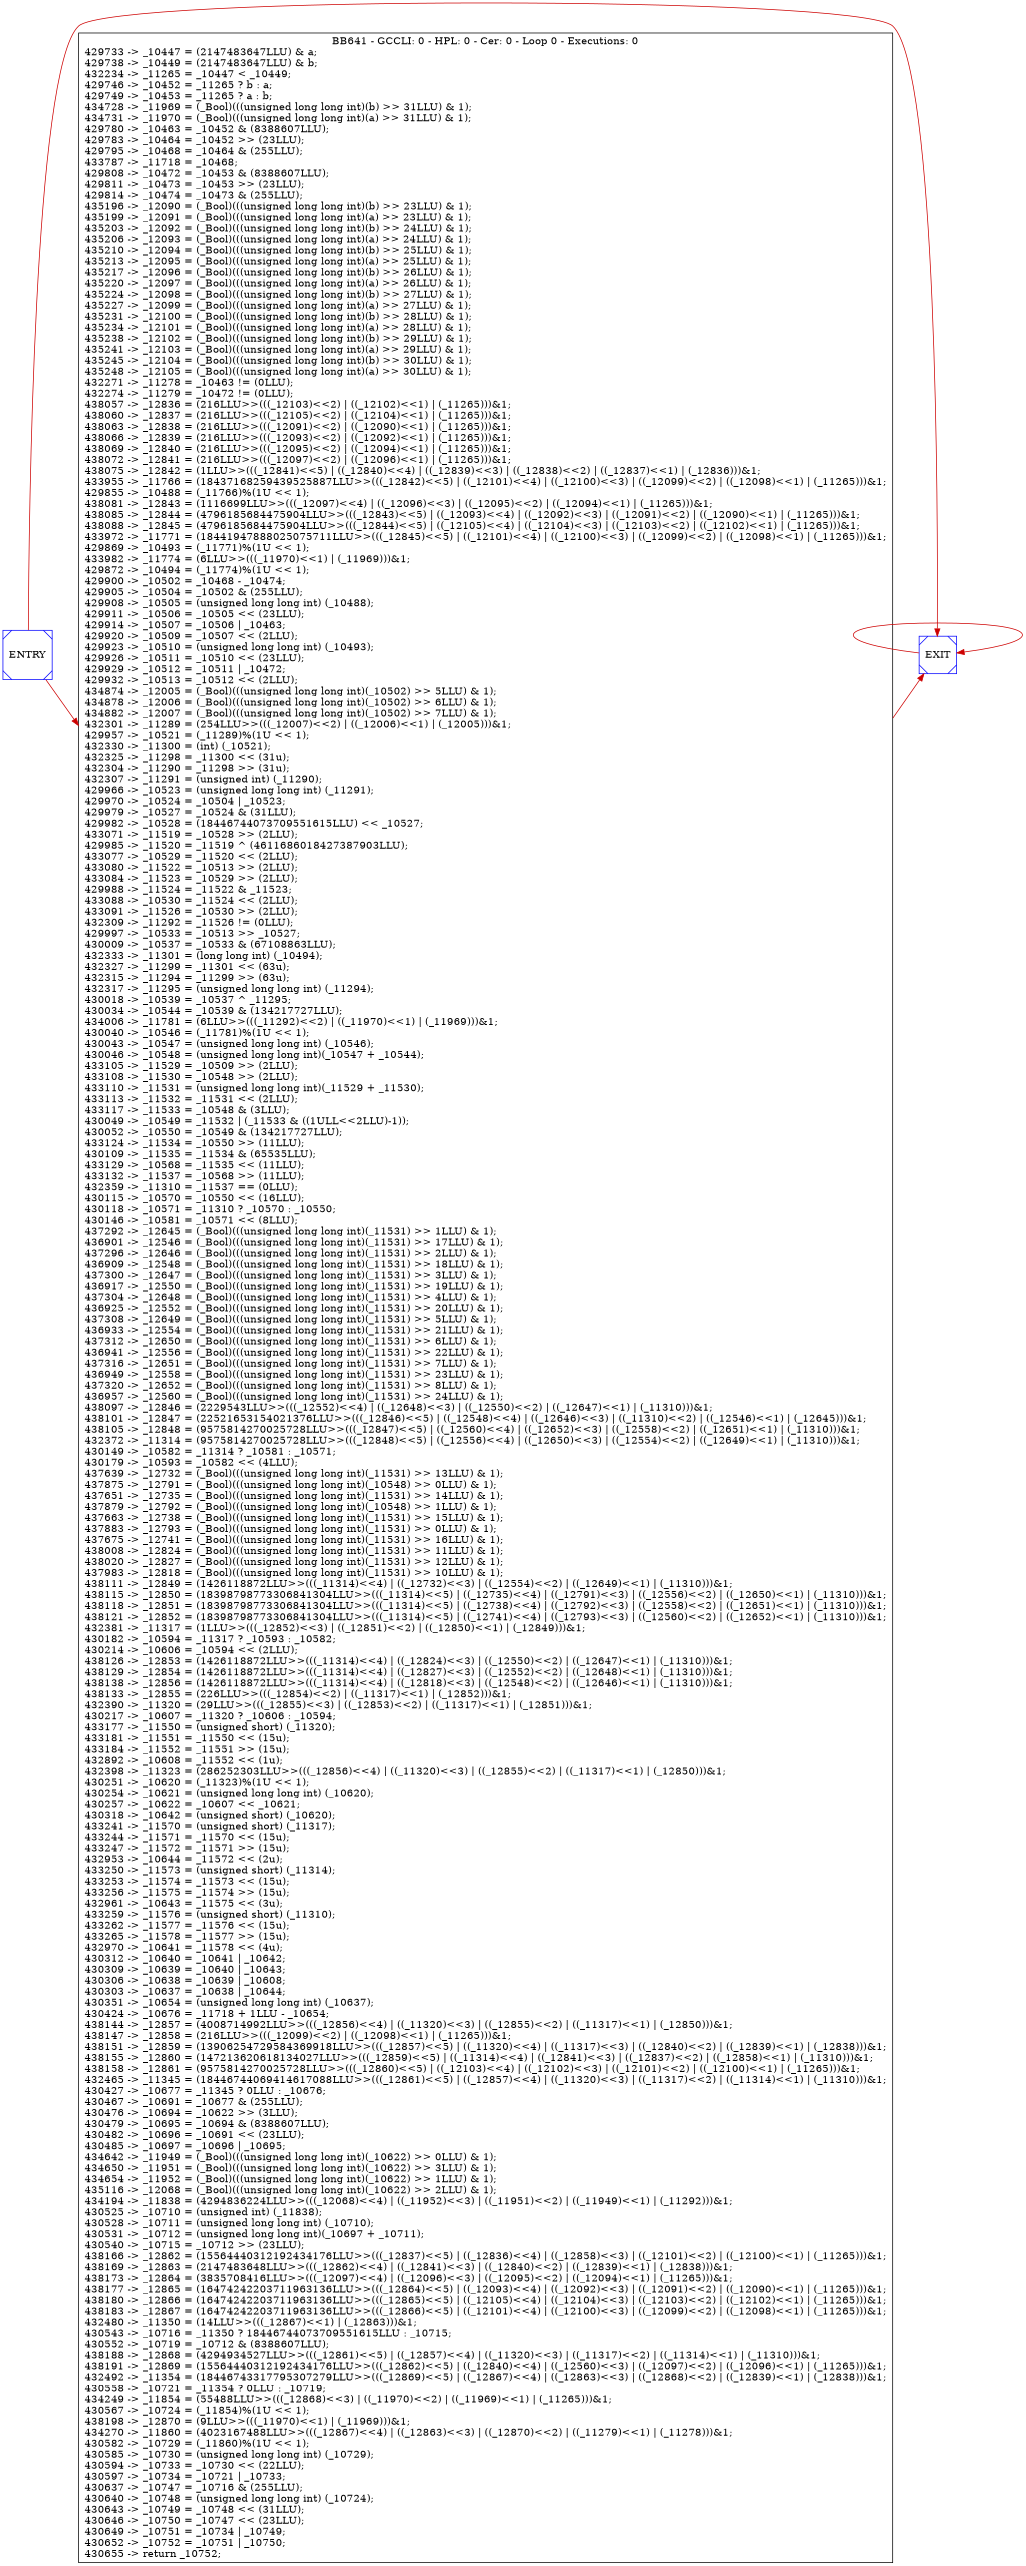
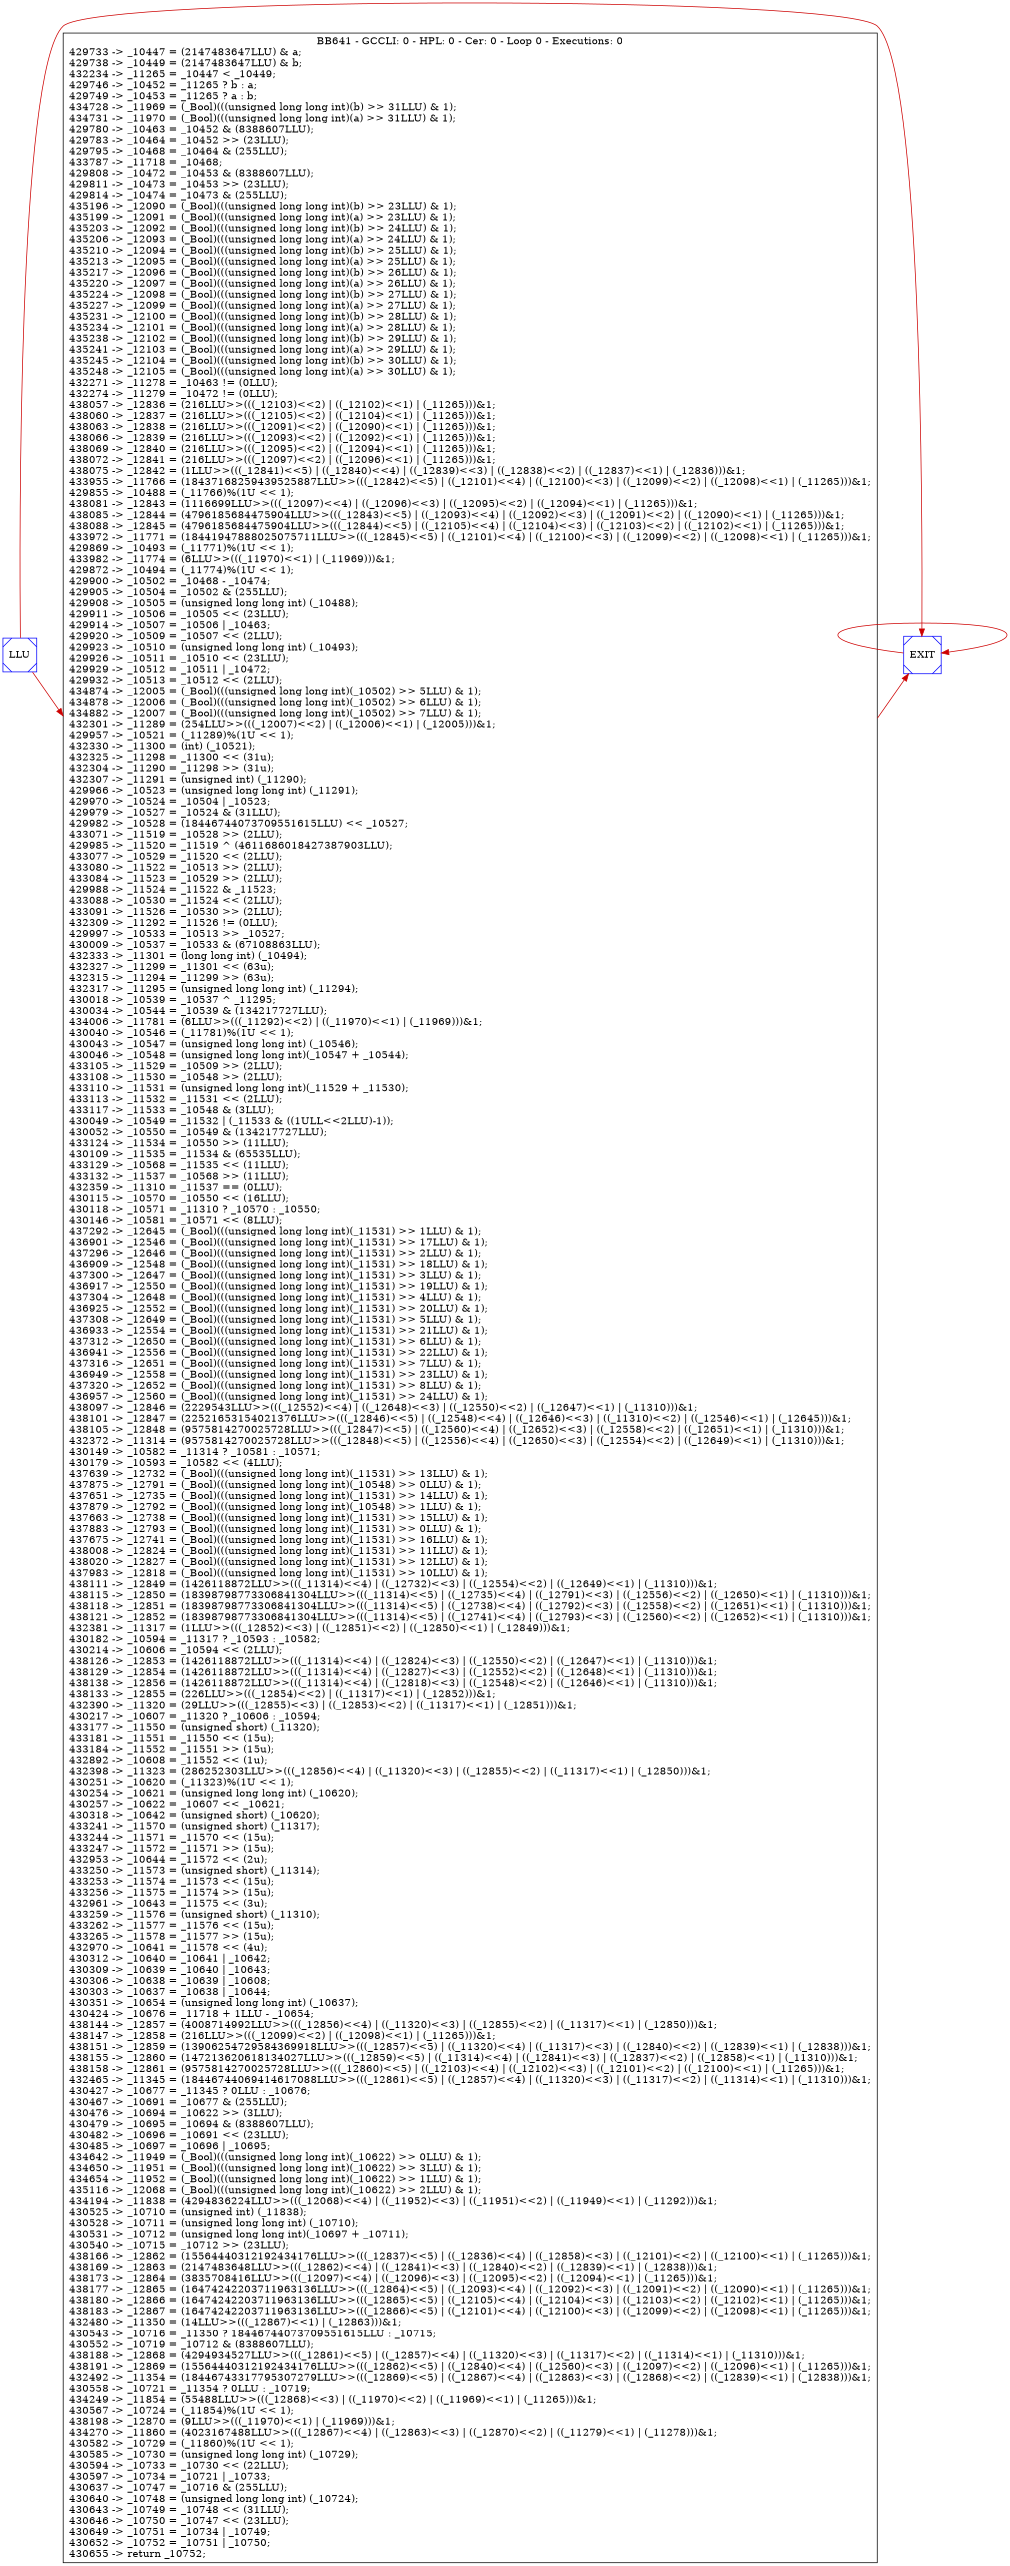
node "ENTRY": label "ENTRY" -> "LLU"
